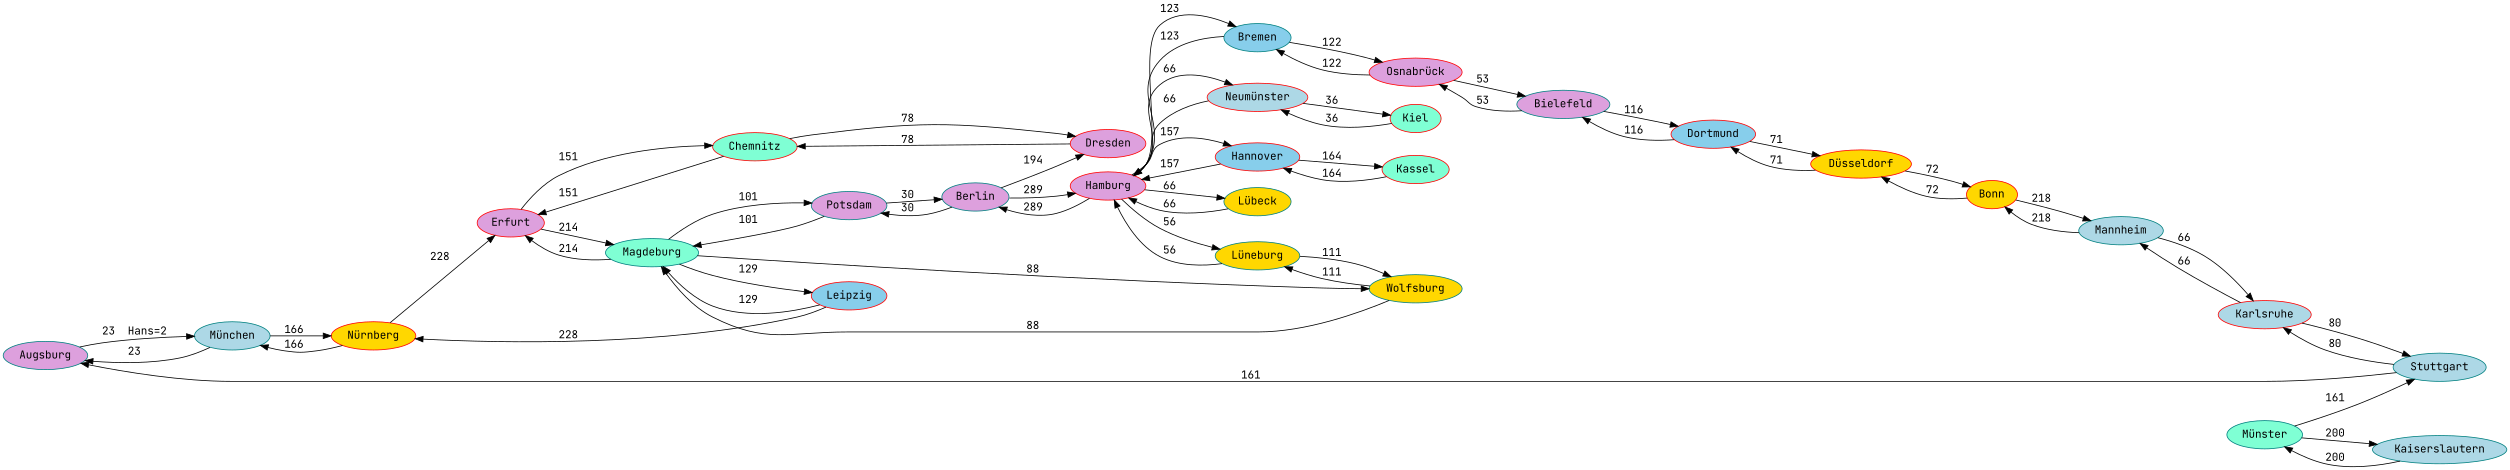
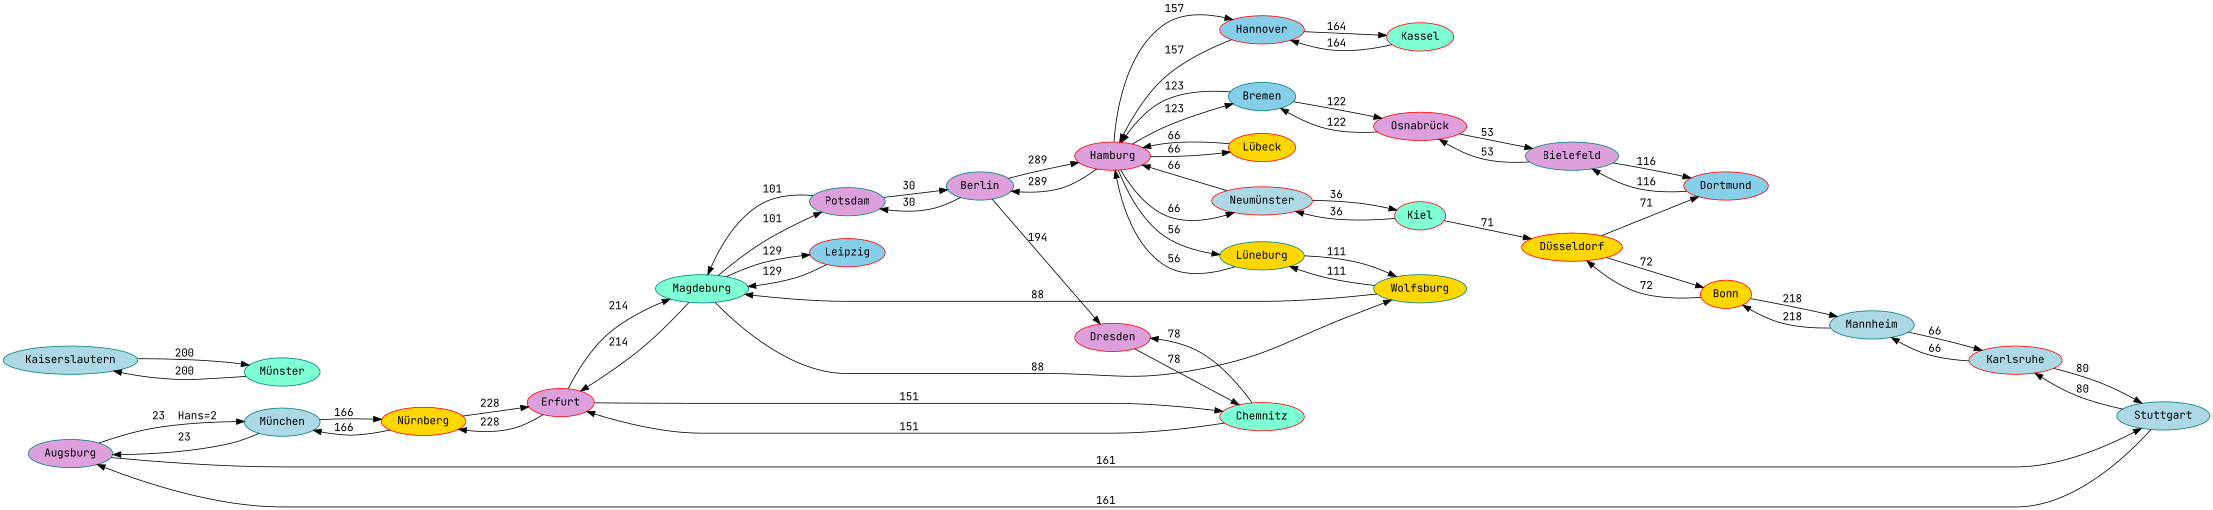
edge "Dortmund" -> "Düsseldorf": now "Kiel" -> "Düsseldorf"
node "Lübeck": color teal -> red
edge "Leipzig" -> "Nürnberg": now "Erfurt" -> "Nürnberg"
edge "Münster" -> "Stuttgart": now "Augsburg" -> "Stuttgart"
